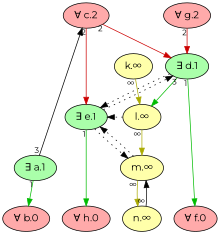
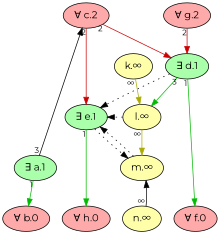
edge "∃ e.1" -> "∃ d.1": removed
edge "m.∞" -> "n.∞": removed
